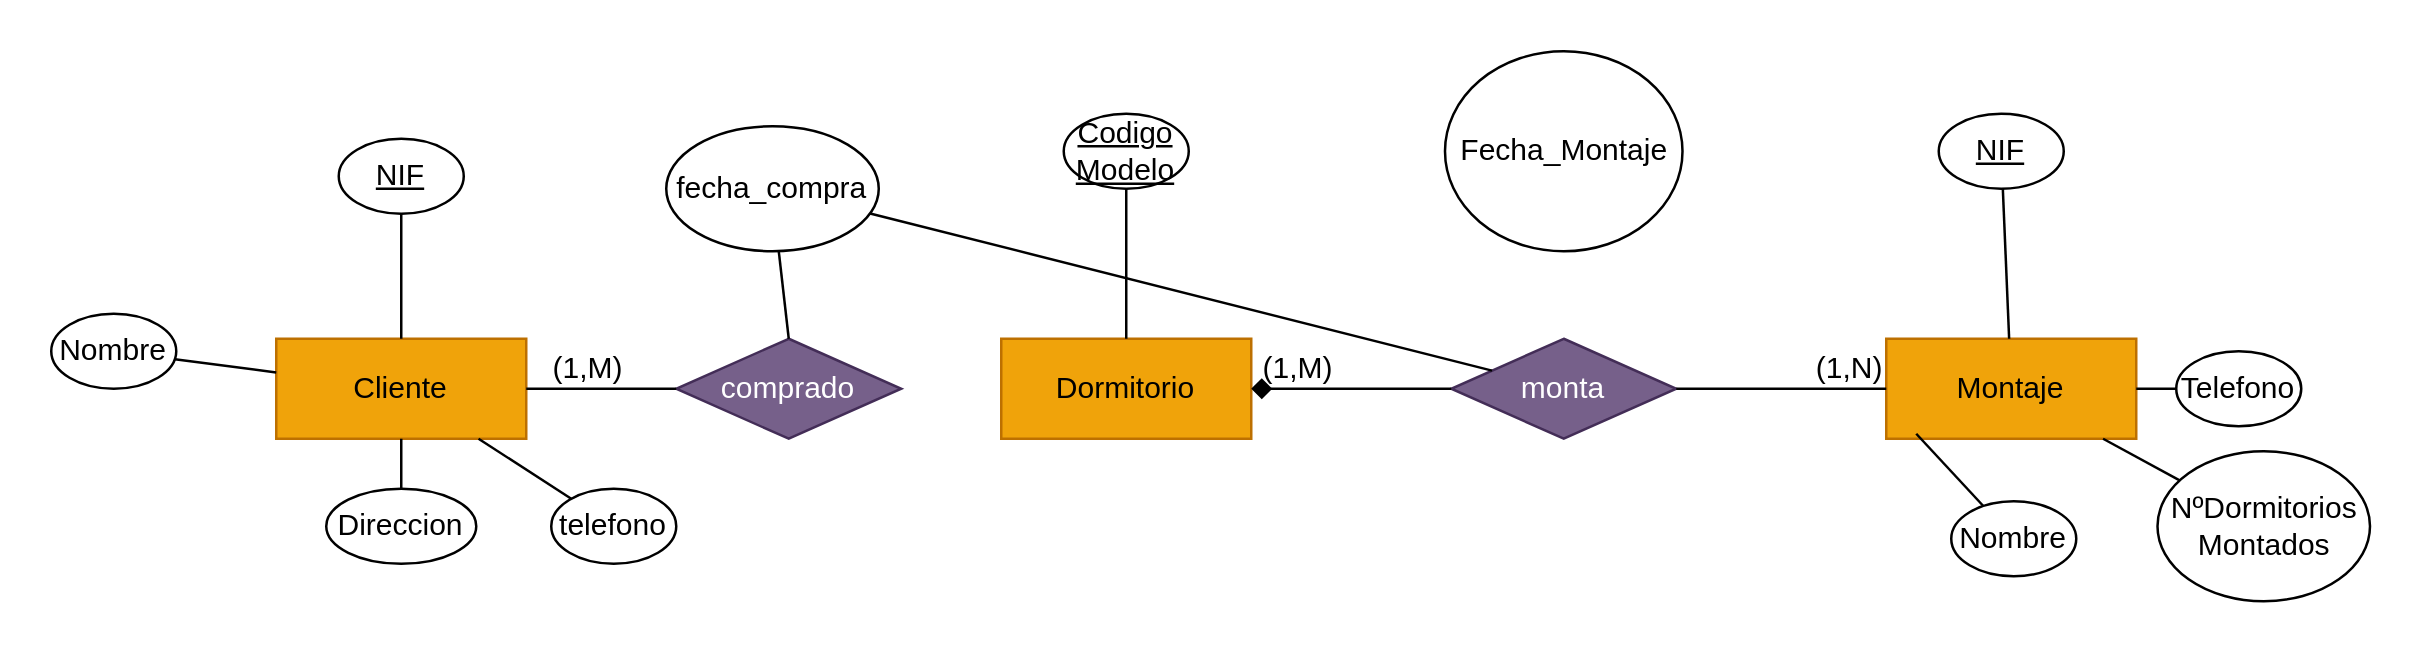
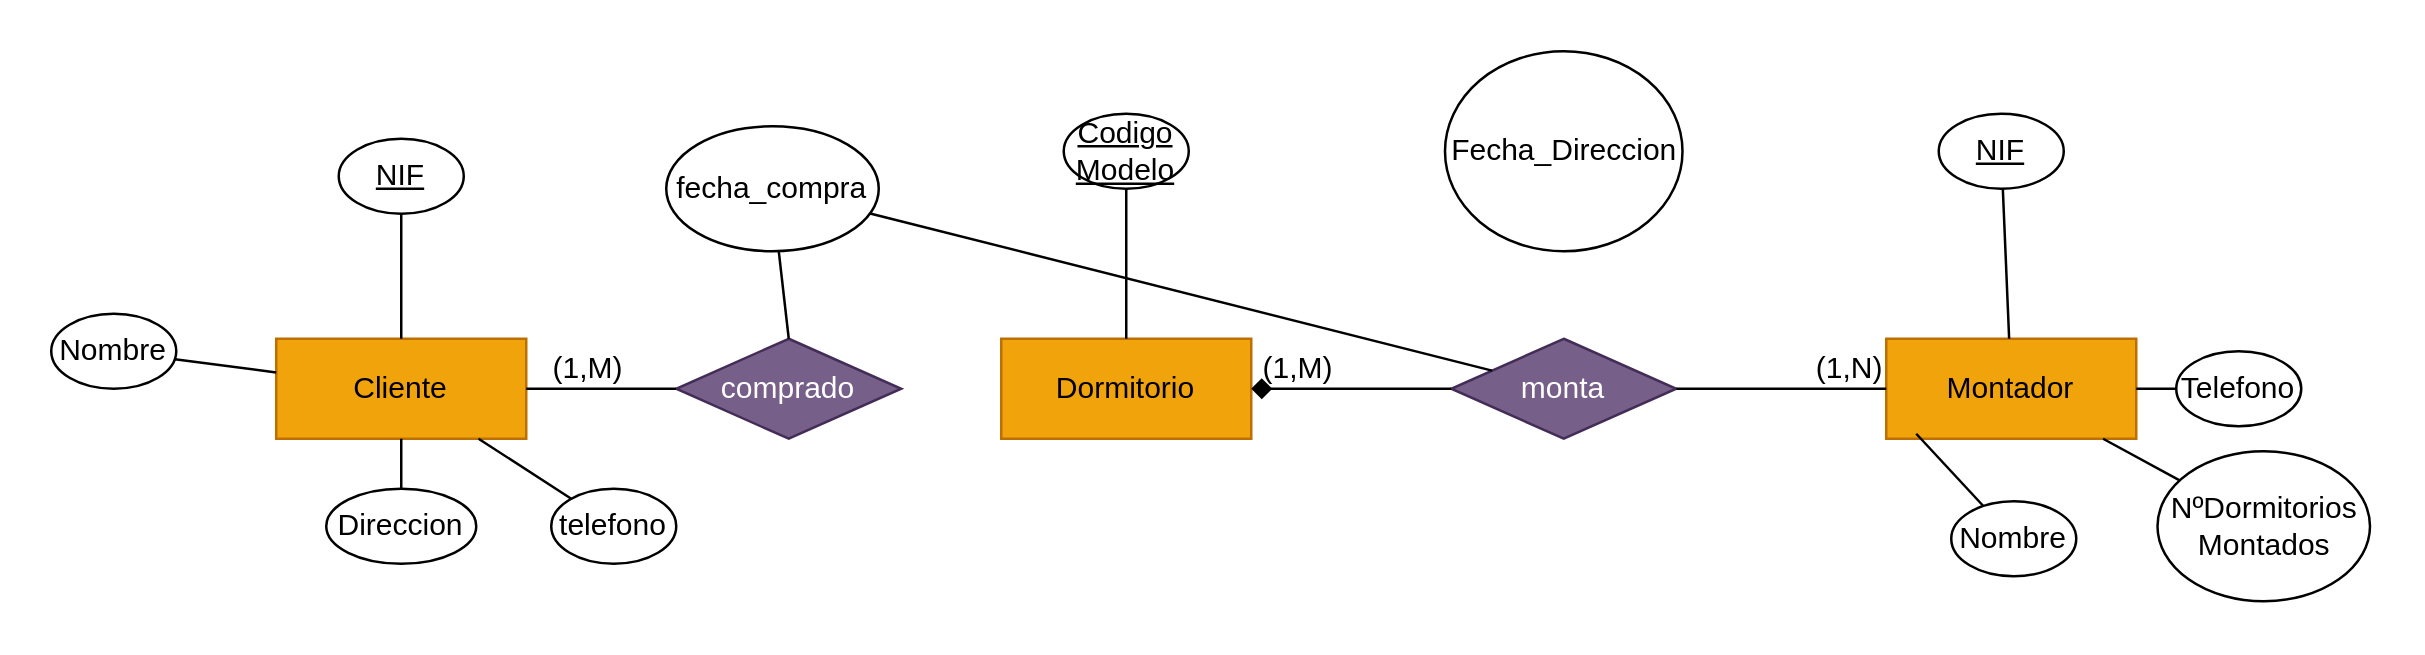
node "Fecha_Montaje": label "Fecha_Montaje" -> "Fecha_Direccion"
node "Montaje": label "Montaje" -> "Montador"
